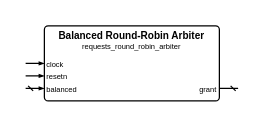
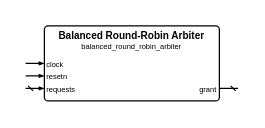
node "requests_round_robin_arbiter": label "requests_round_robin_arbiter" -> "balanced_round_robin_arbiter"
node "balanced": label "balanced" -> "requests"
